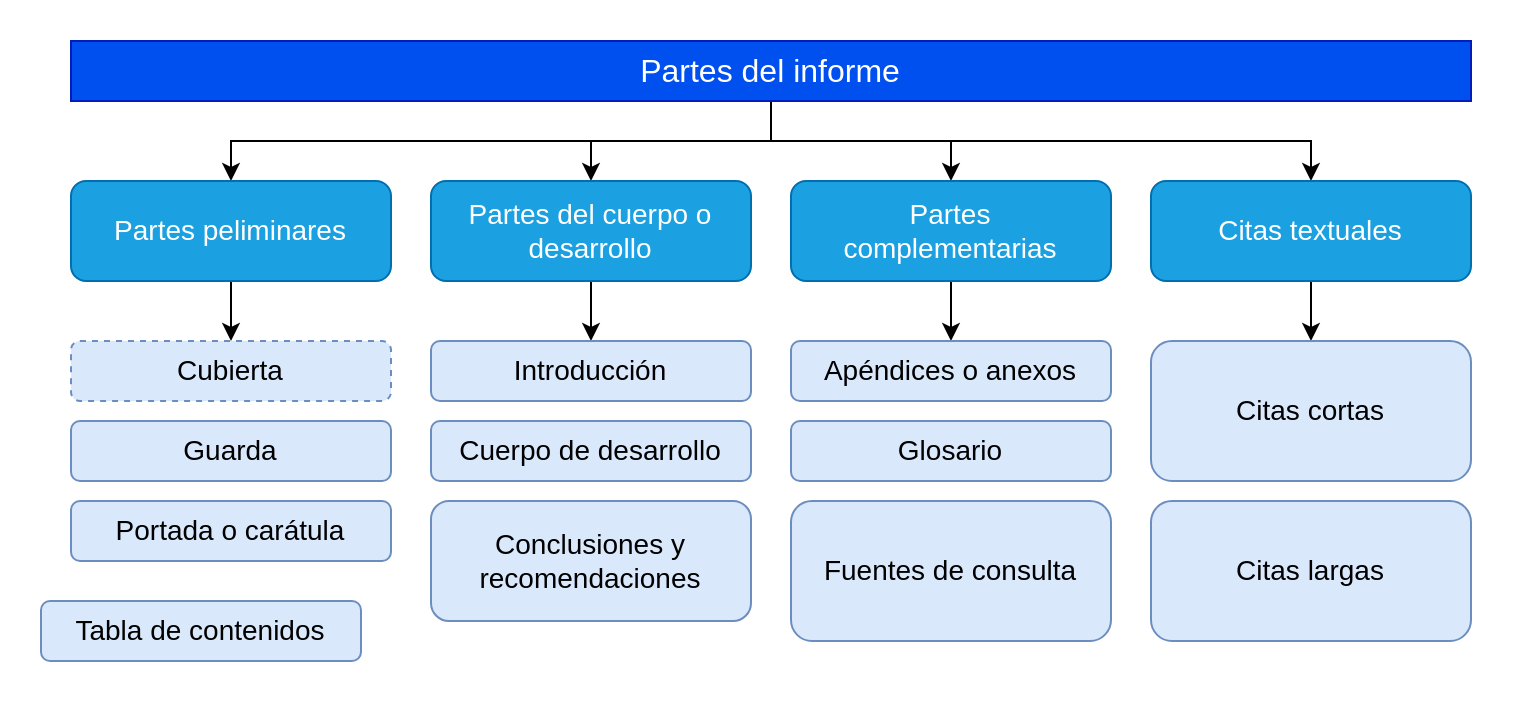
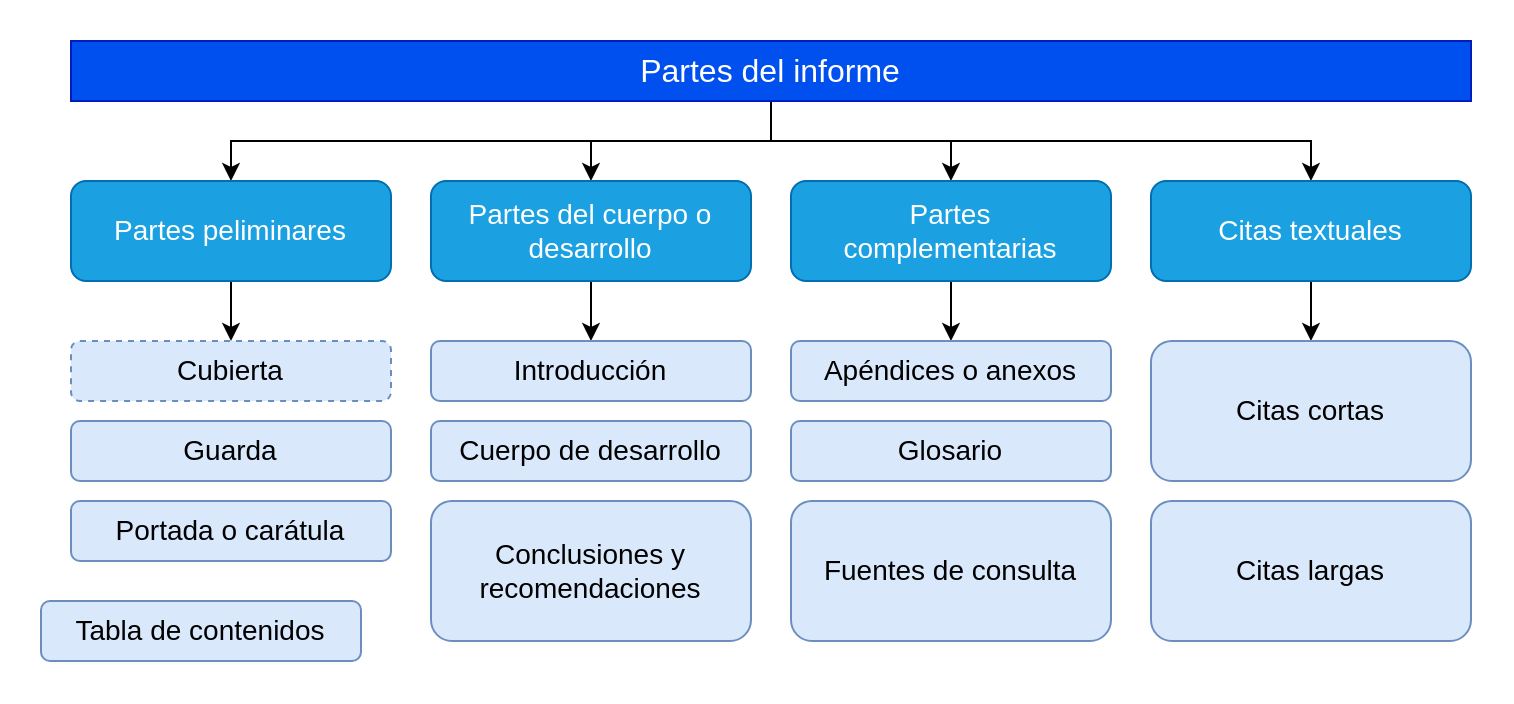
node "Conclusiones y recomendaciones": size 320x120 -> 320x140
